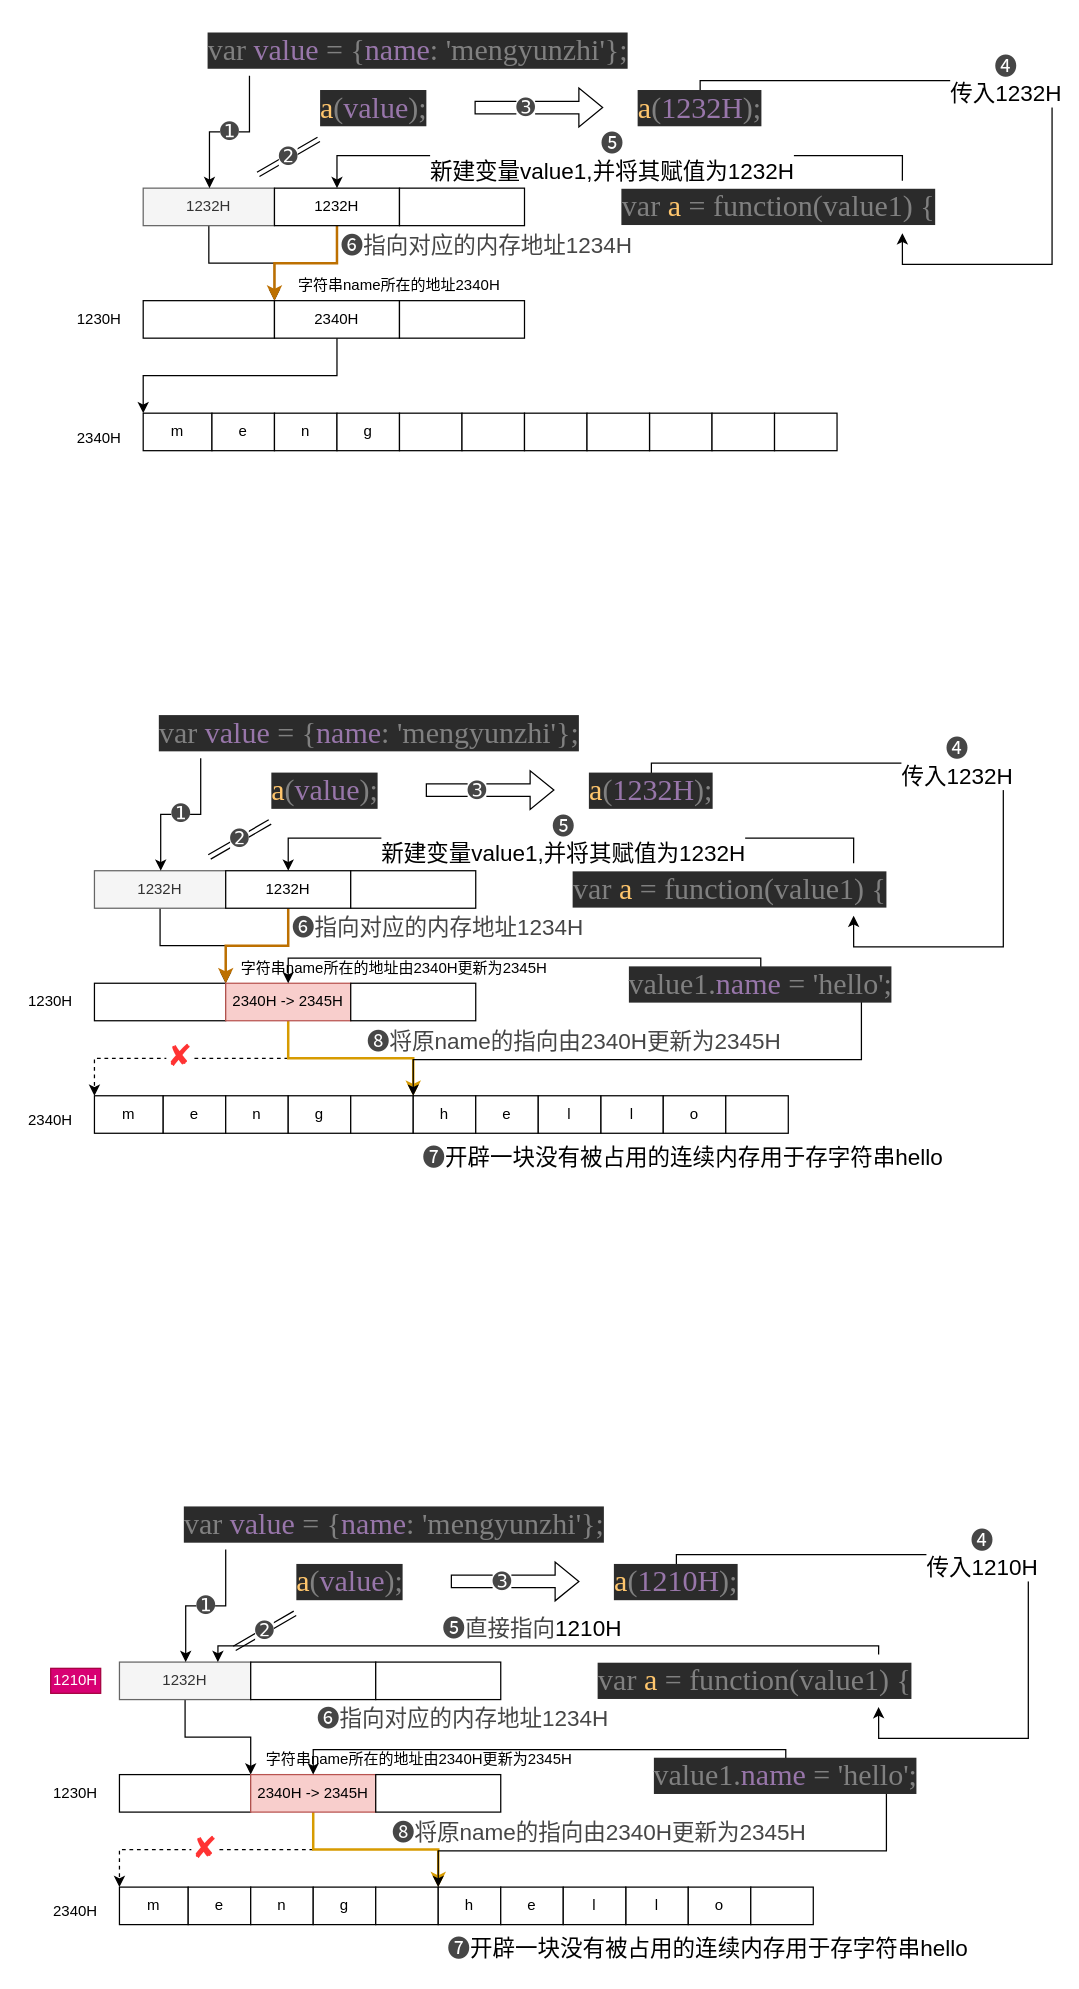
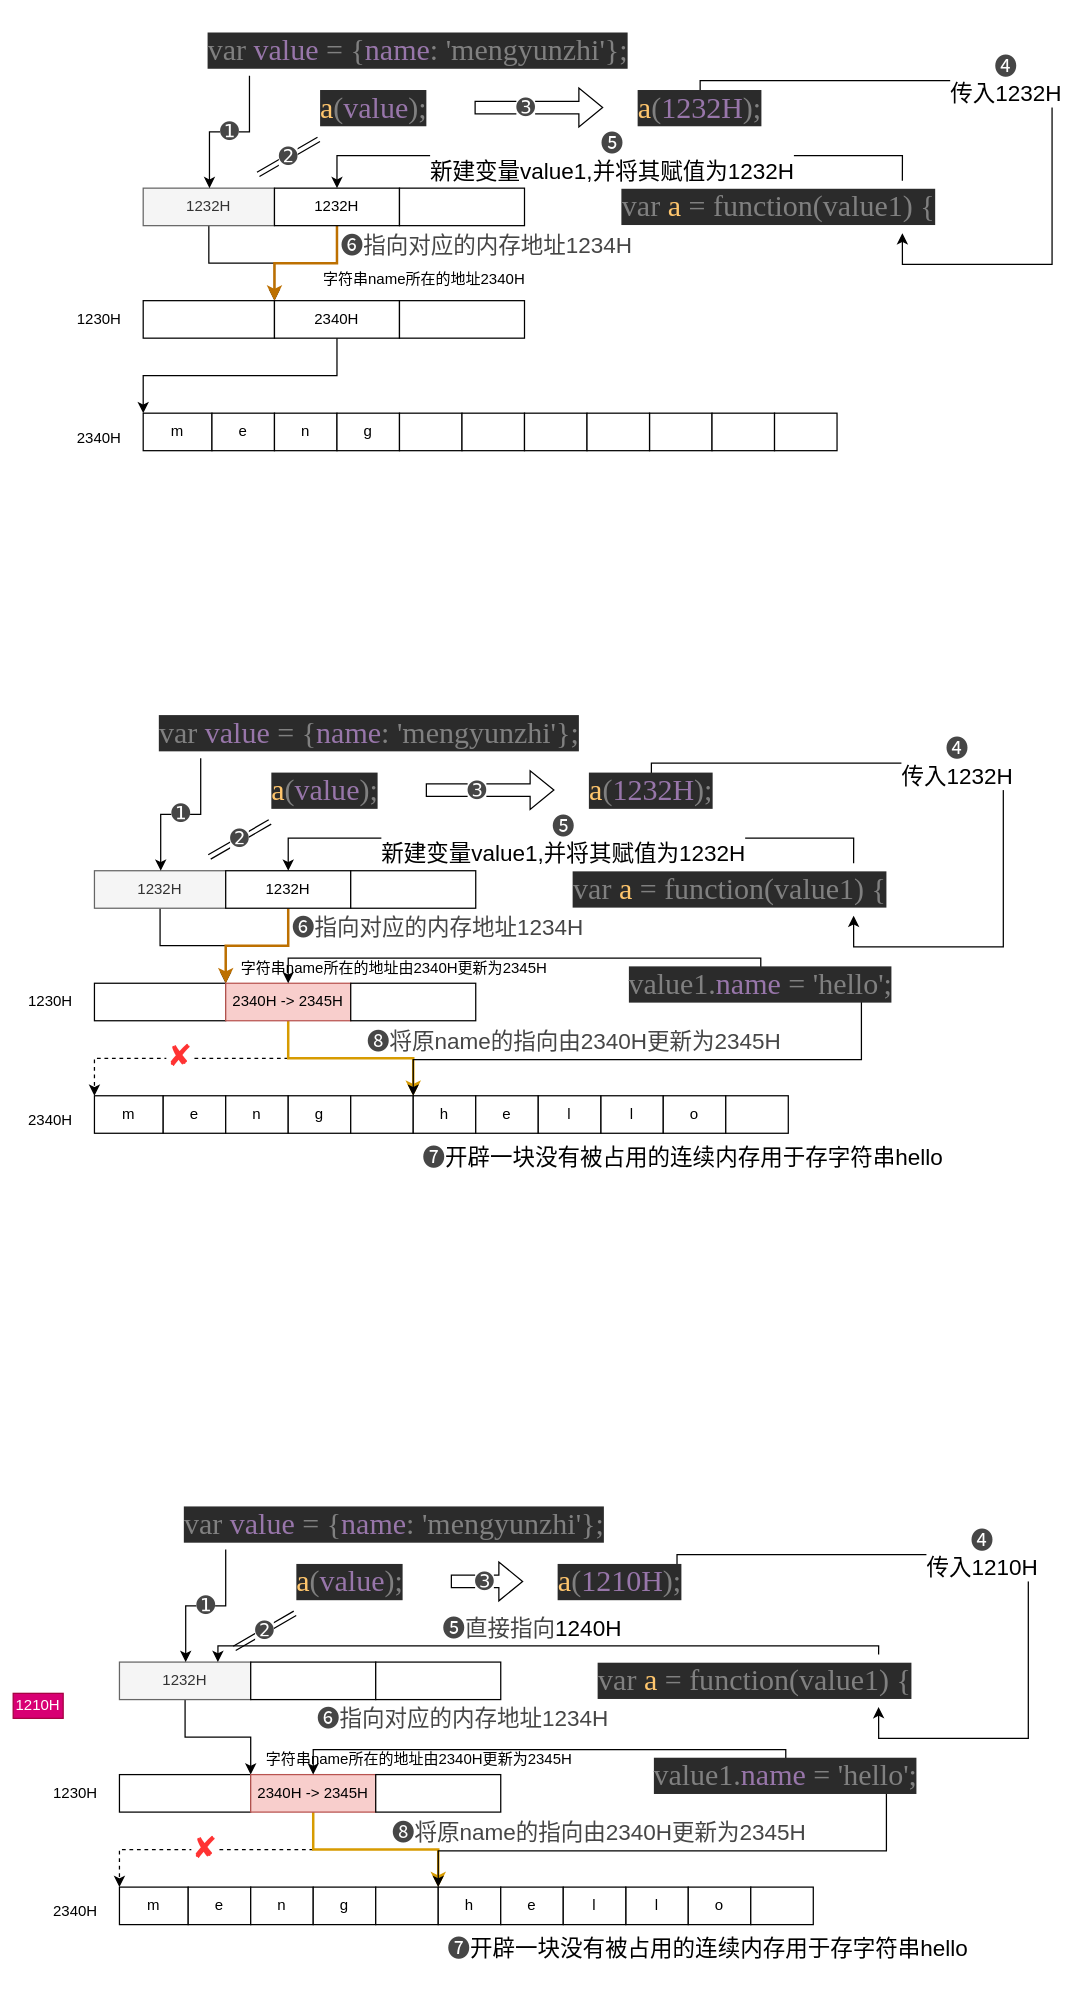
node "字符串name所在的地址2340H": moved (399, 285) -> (424, 279)
node "a(1210H);": moved (676, 1581) -> (620, 1581)
node "➎直接指向1210H": label "➎直接指向1210H" -> "➎直接指向1240H"
node "1210H": moved (76, 1681) -> (38, 1706)
